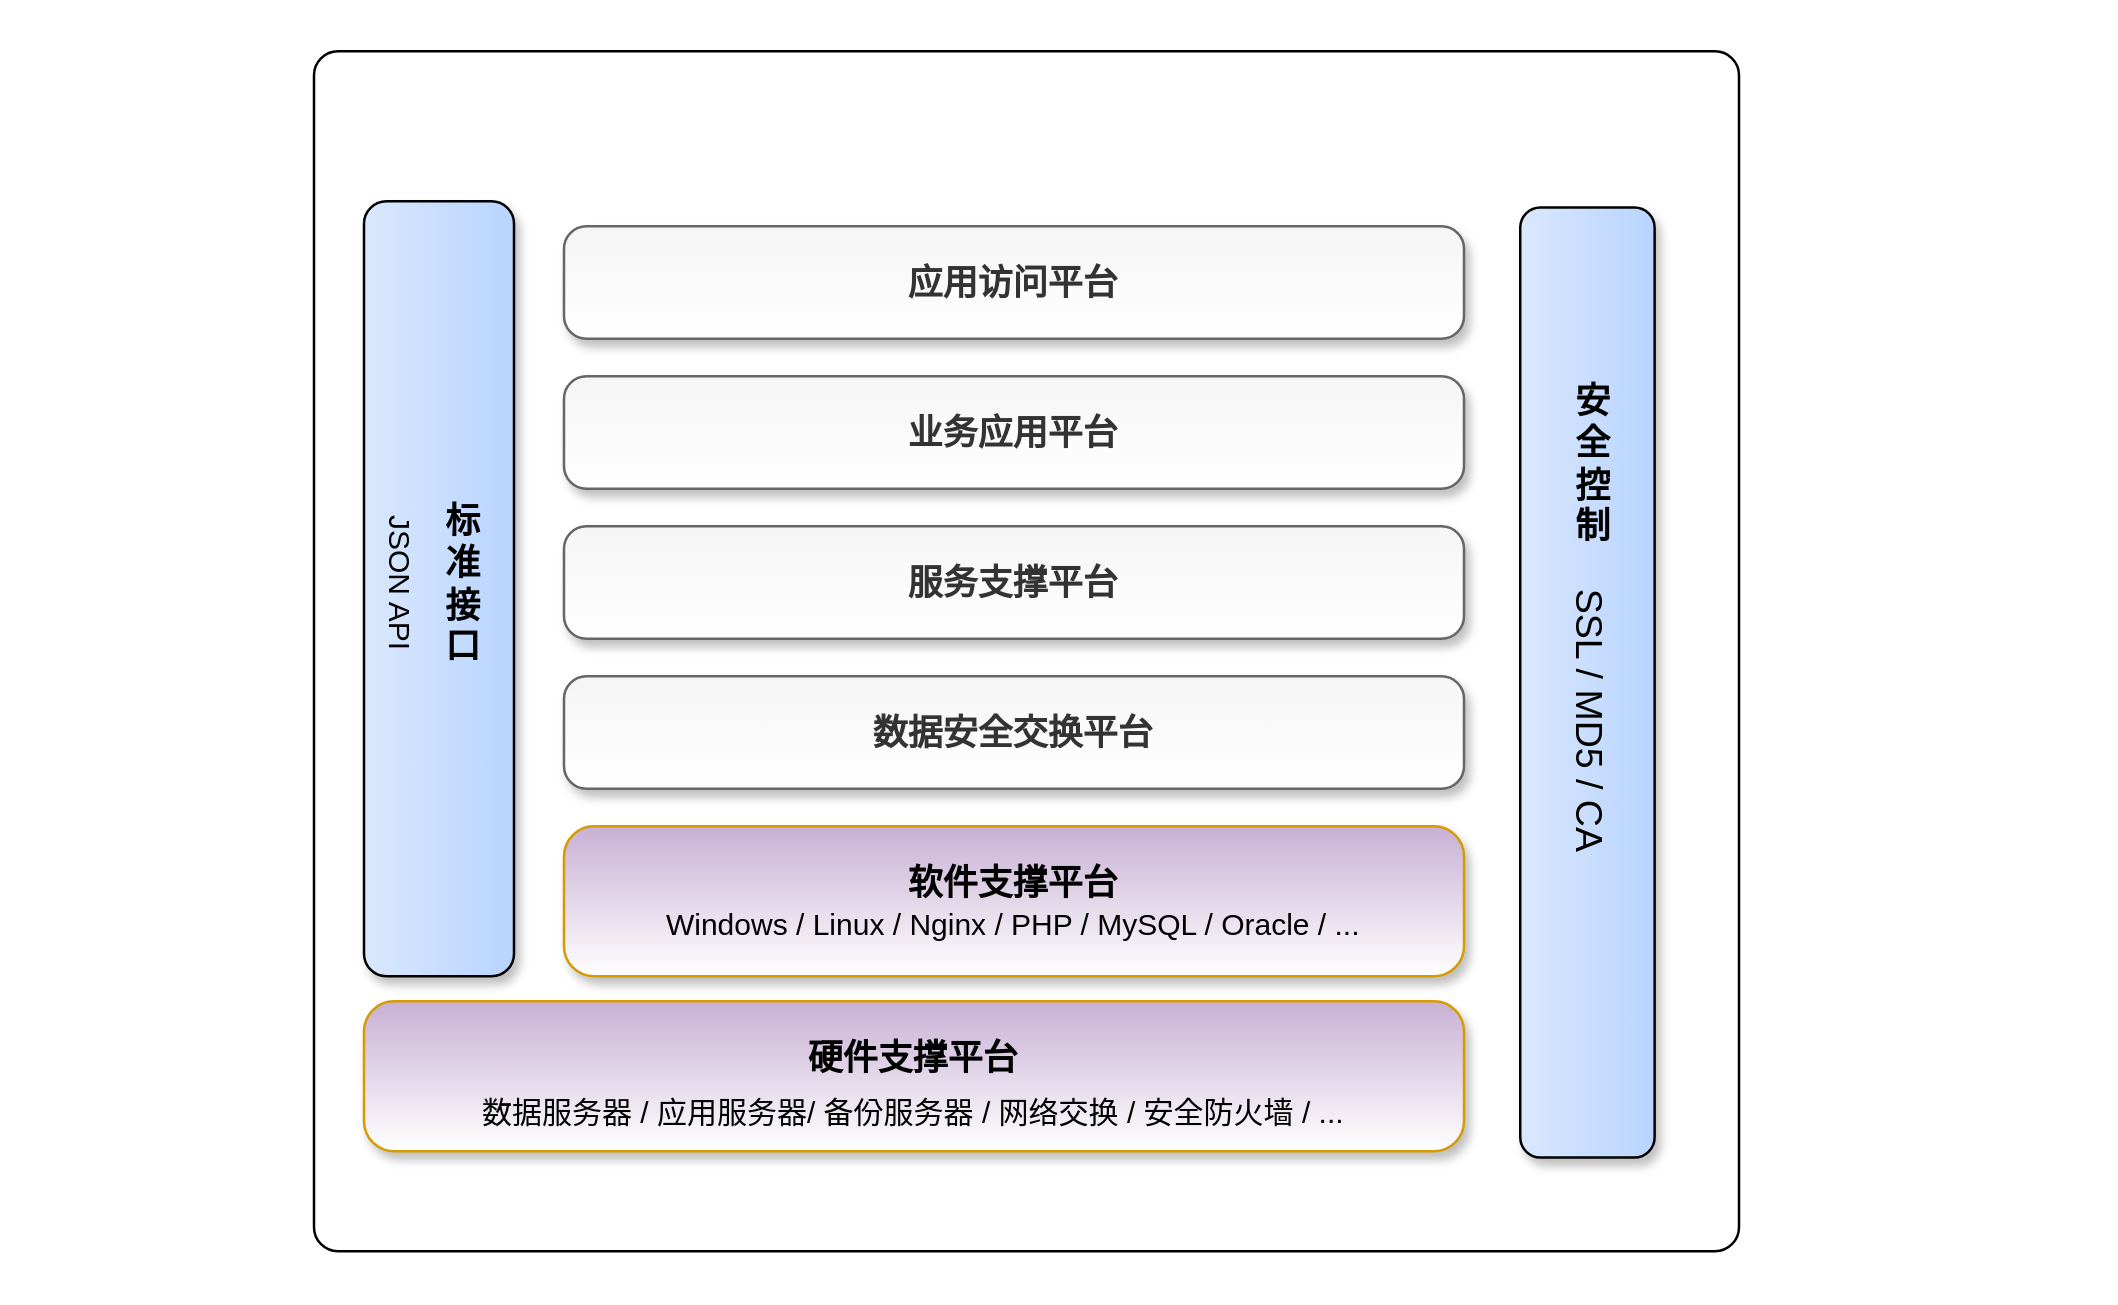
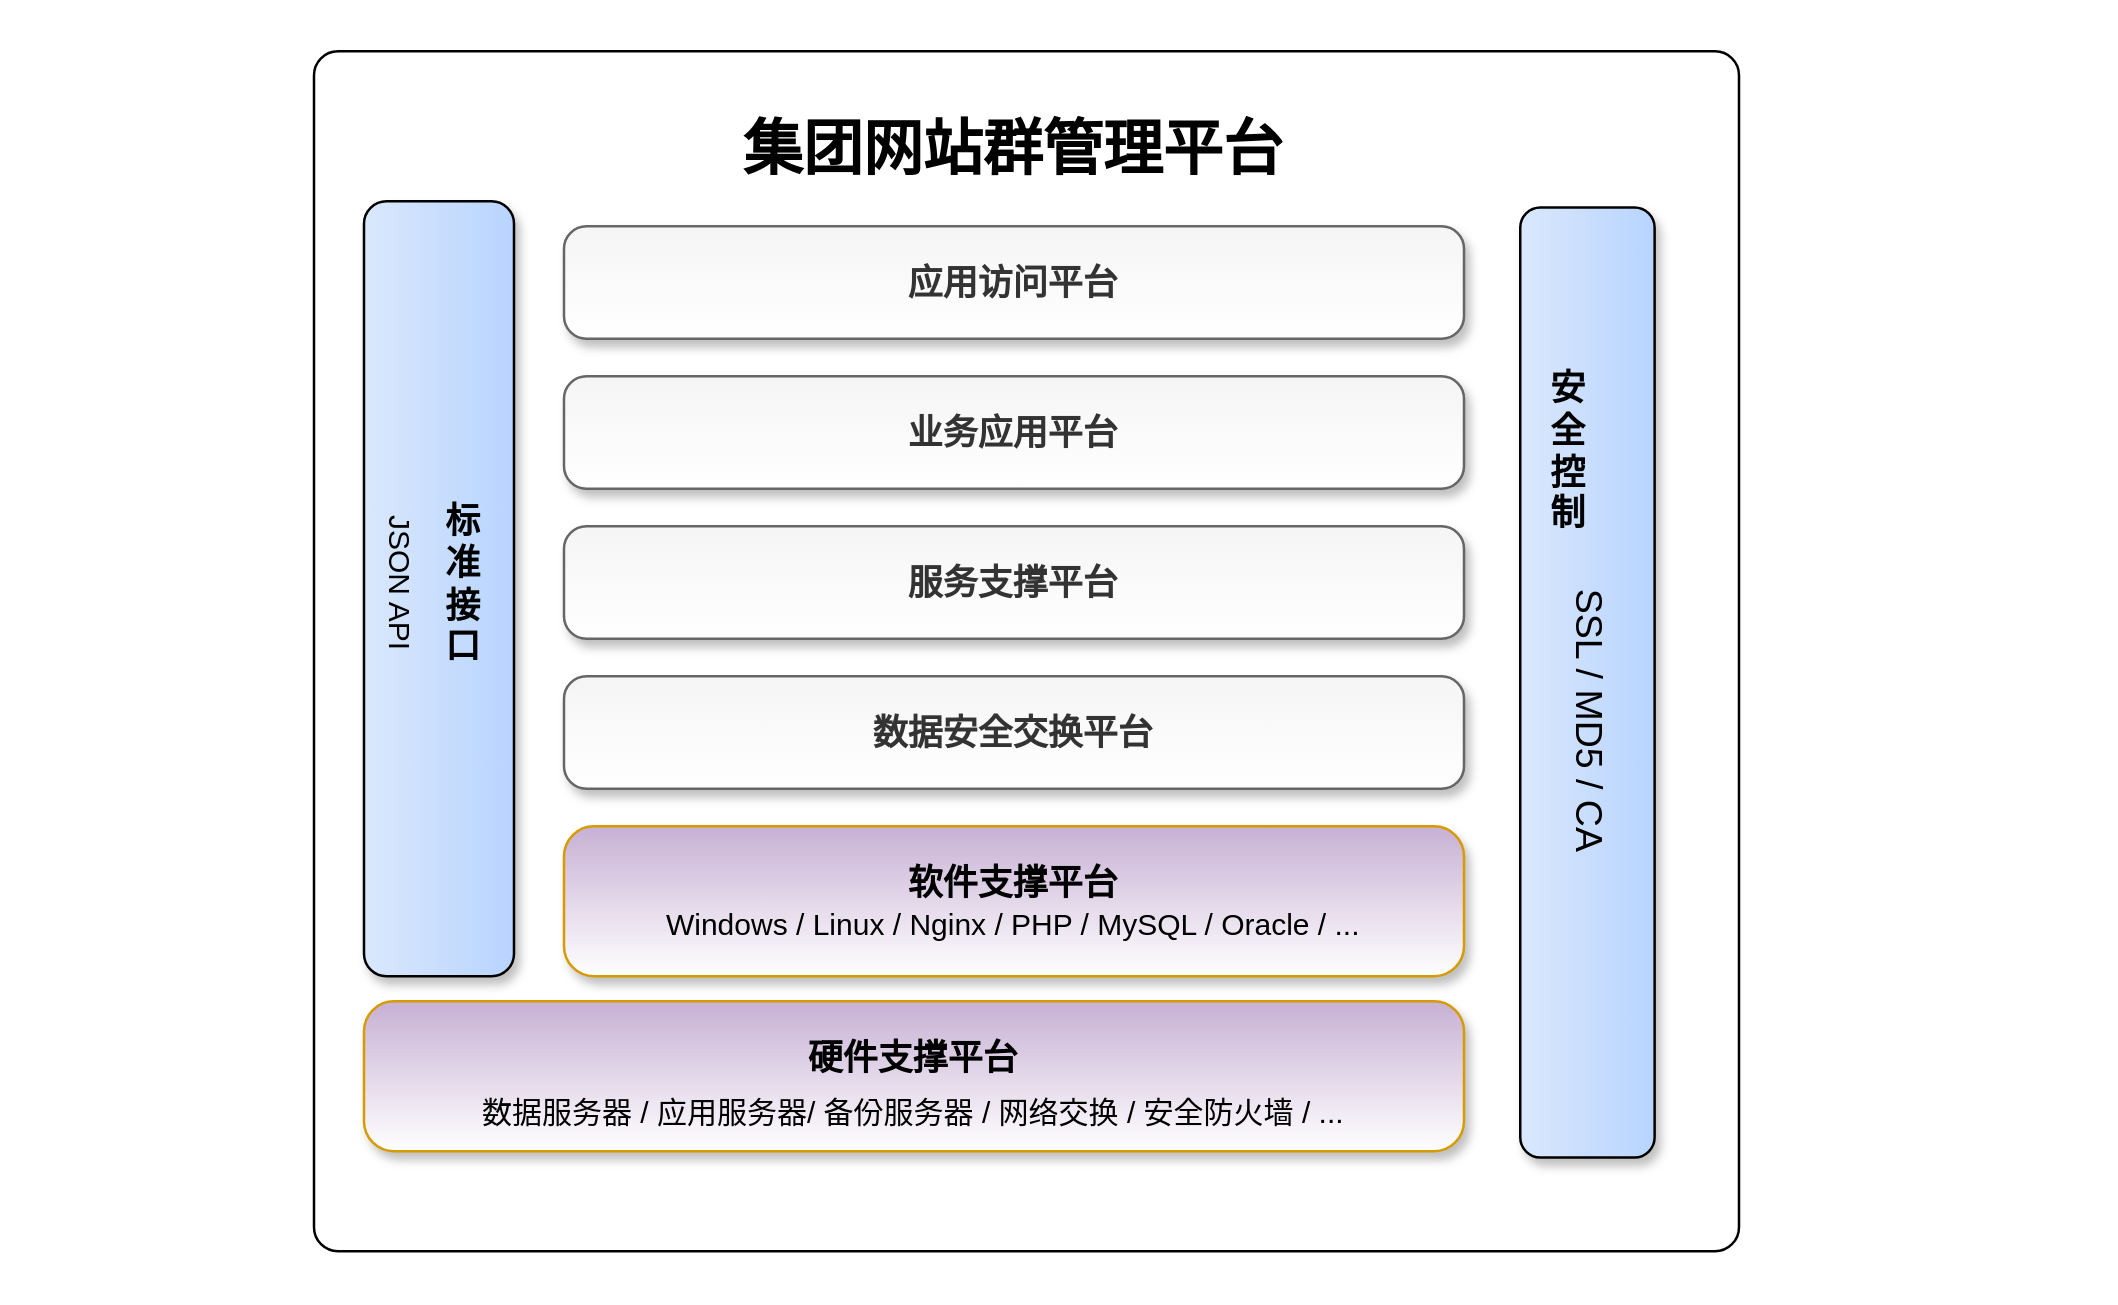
node "集团网站群管理平台": added
node "安全控制": moved (1593, 464) -> (1568, 451)
